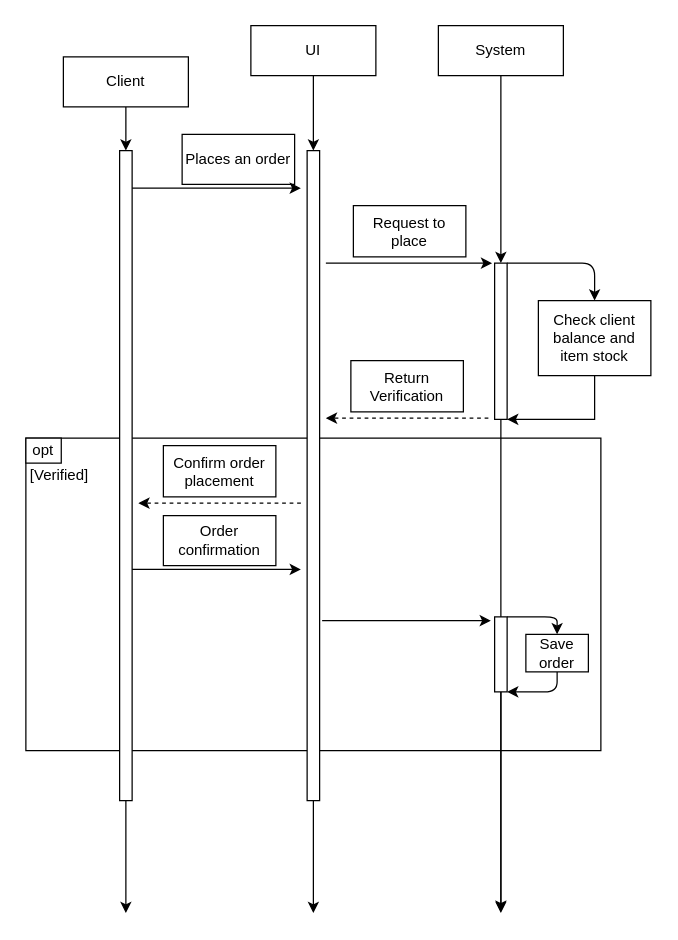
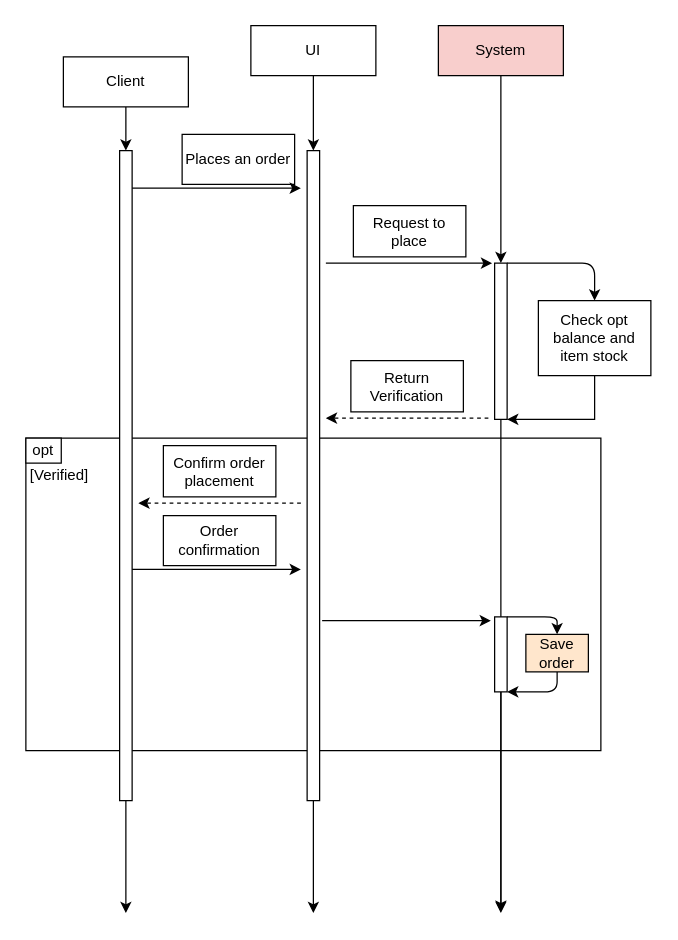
node "System": fillcolor #ffffff -> #f8cecc
node "Check client balance and item stock": label "Check client balance and item stock" -> "Check opt balance and item stock"
node "Save order": fillcolor #ffffff -> #ffe6cc
